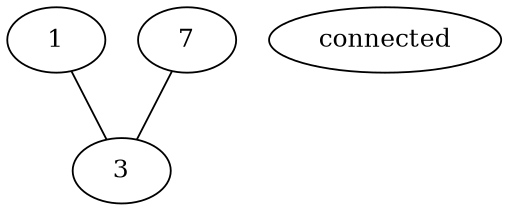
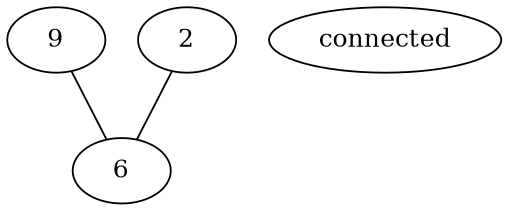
node "1": label "1" -> "9"
node "7": label "7" -> "2"
node "3": label "3" -> "6"
